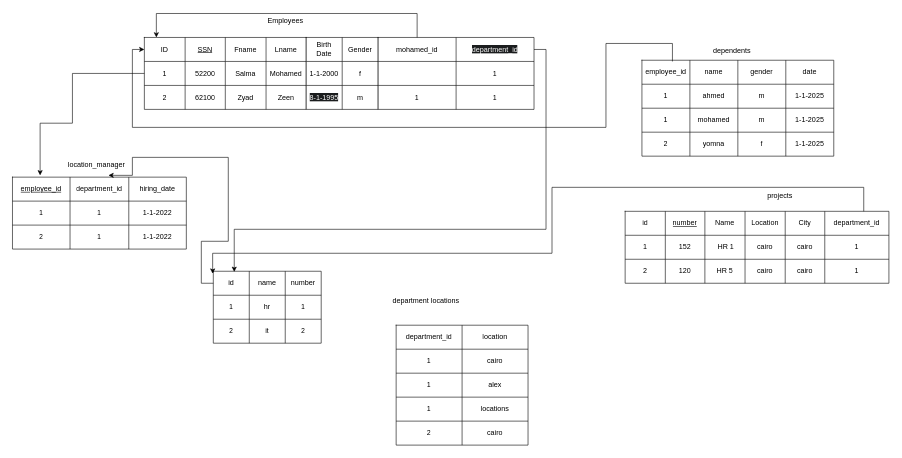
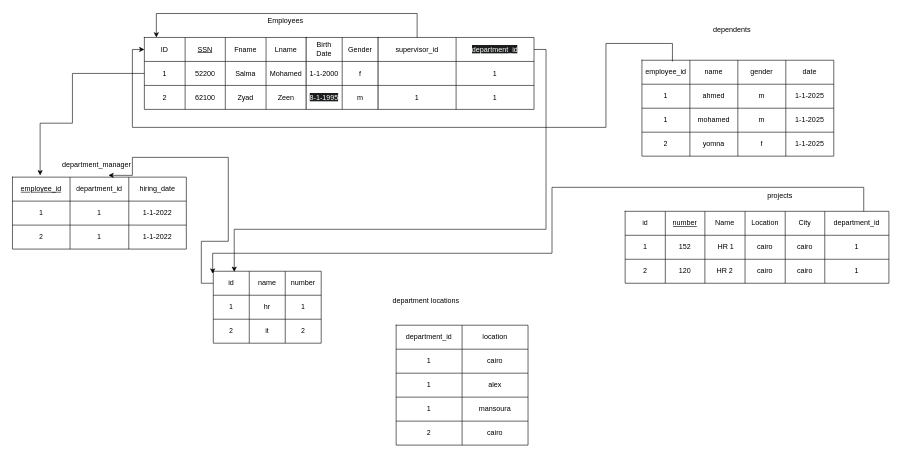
node "mohamed_id": label "mohamed_id" -> "supervisor_id"
node "dependents": moved (732, 51) -> (732, 30)
node "location_manager": label "location_manager" -> "department_manager"
node "HR 5": label "HR 5" -> "HR 2"
node "locations": label "locations" -> "mansoura"
